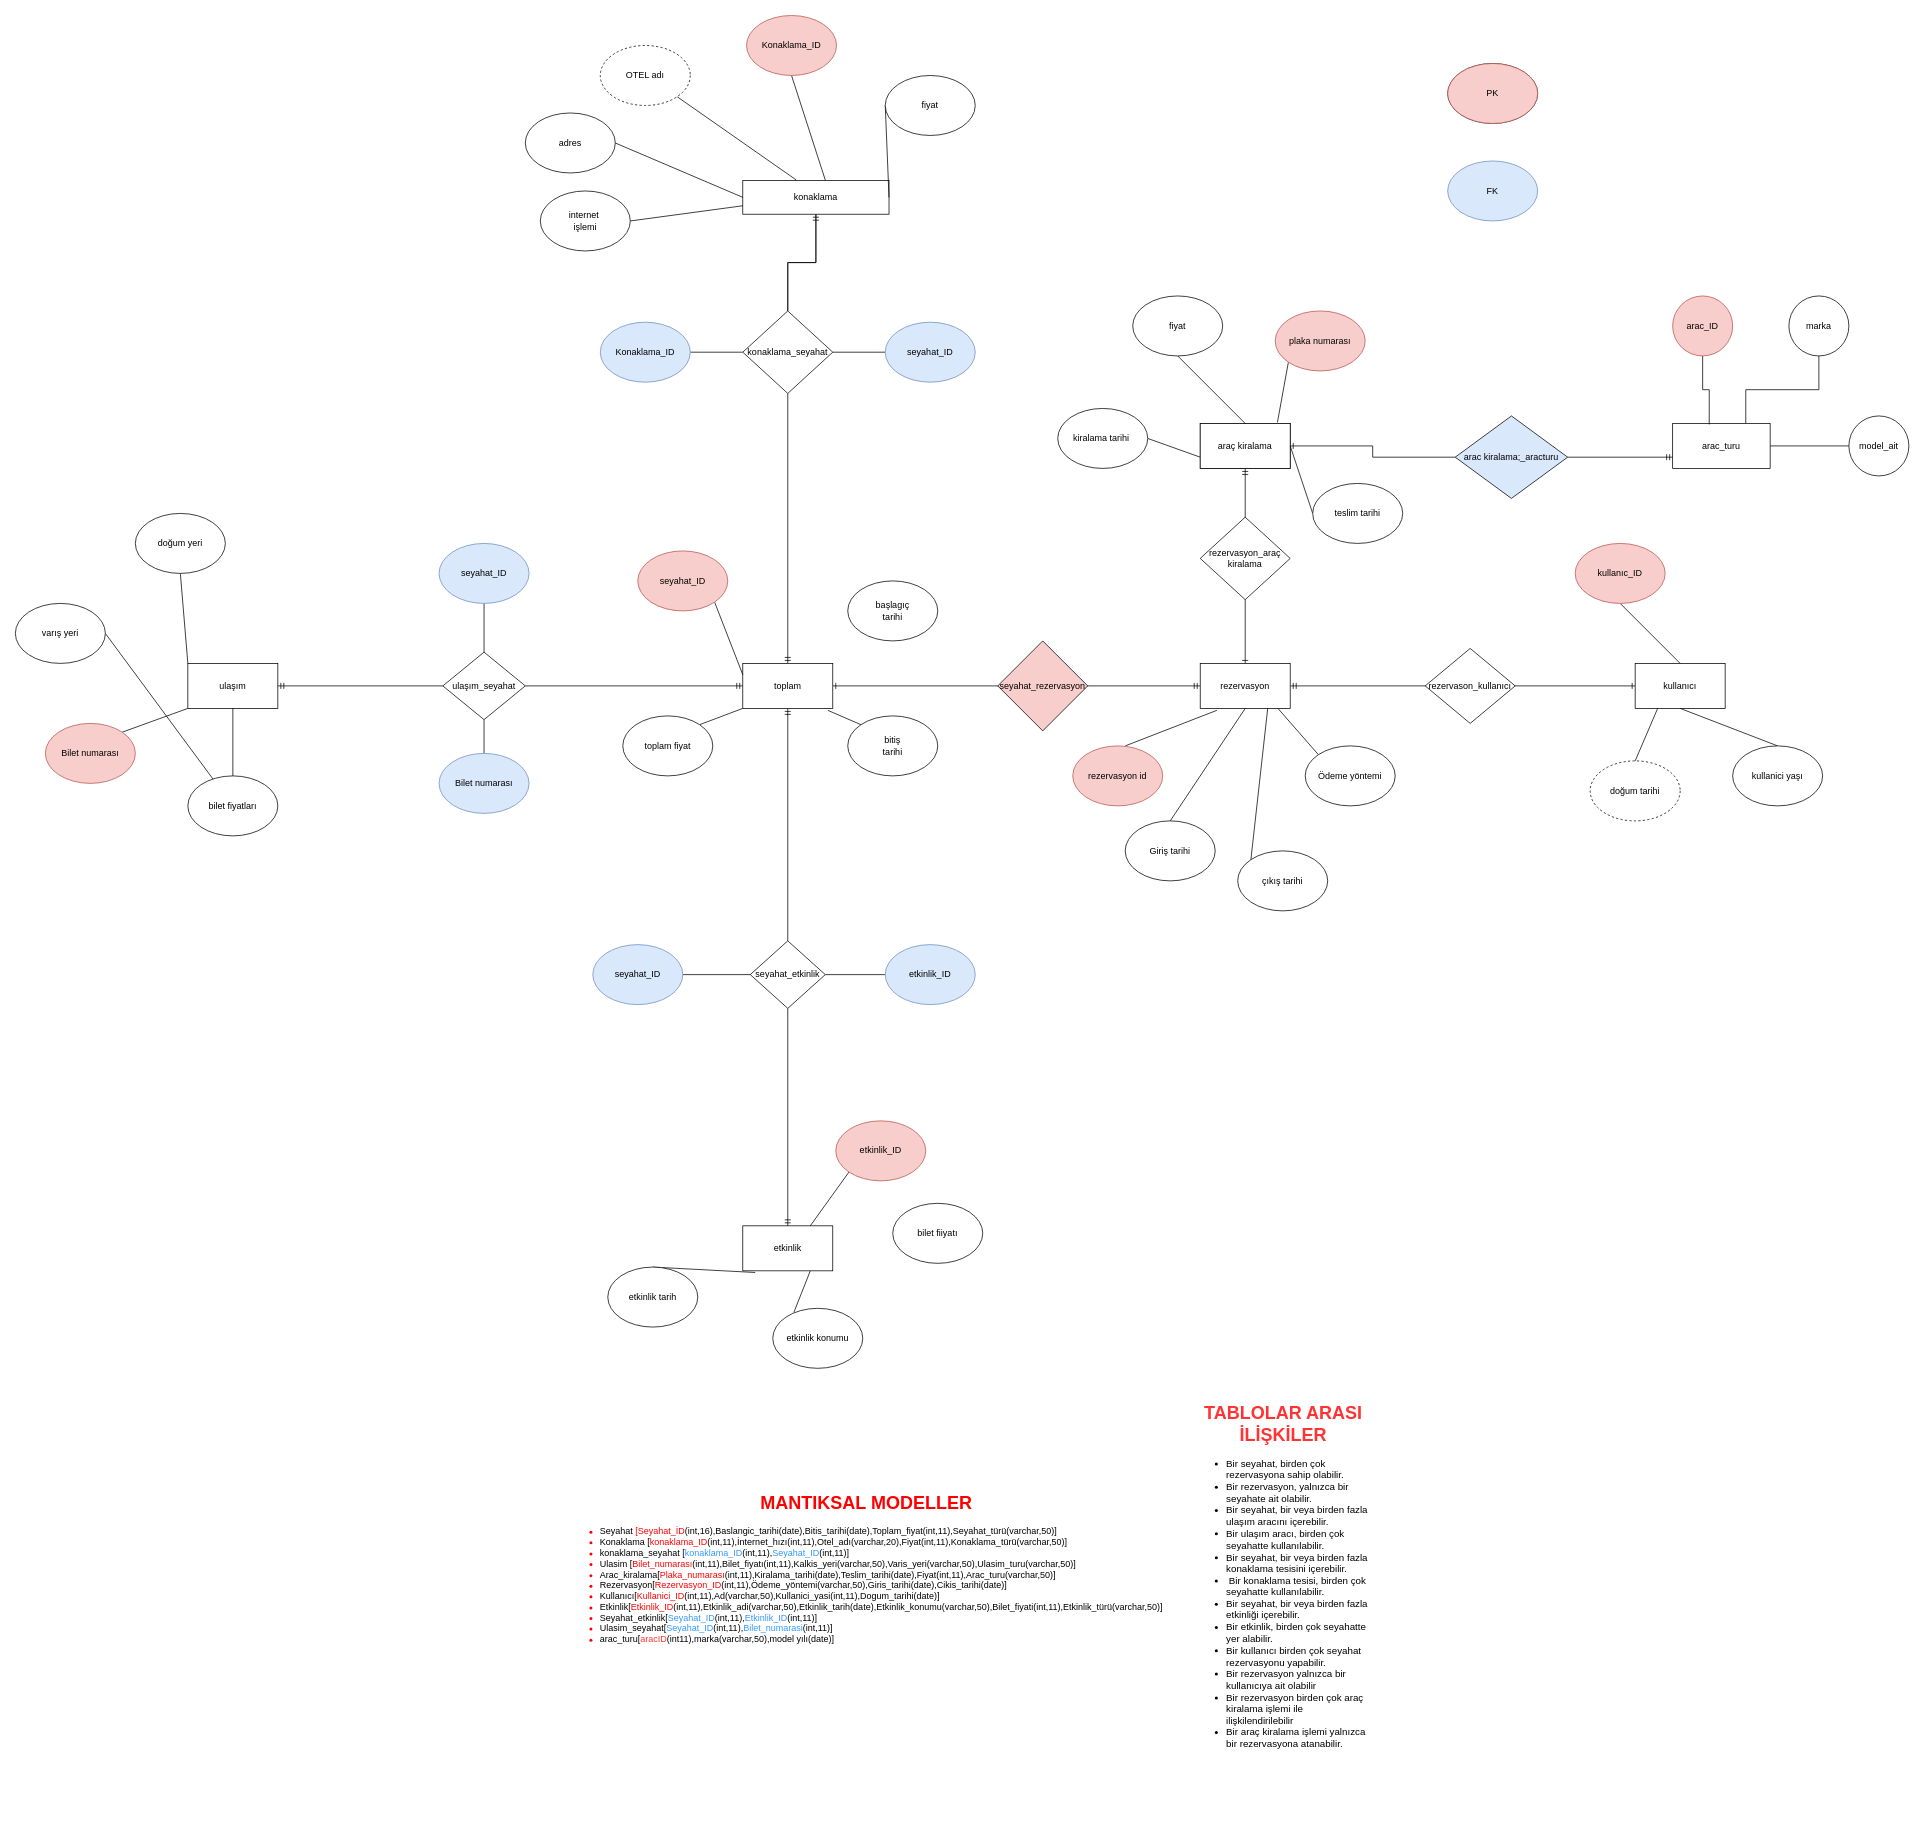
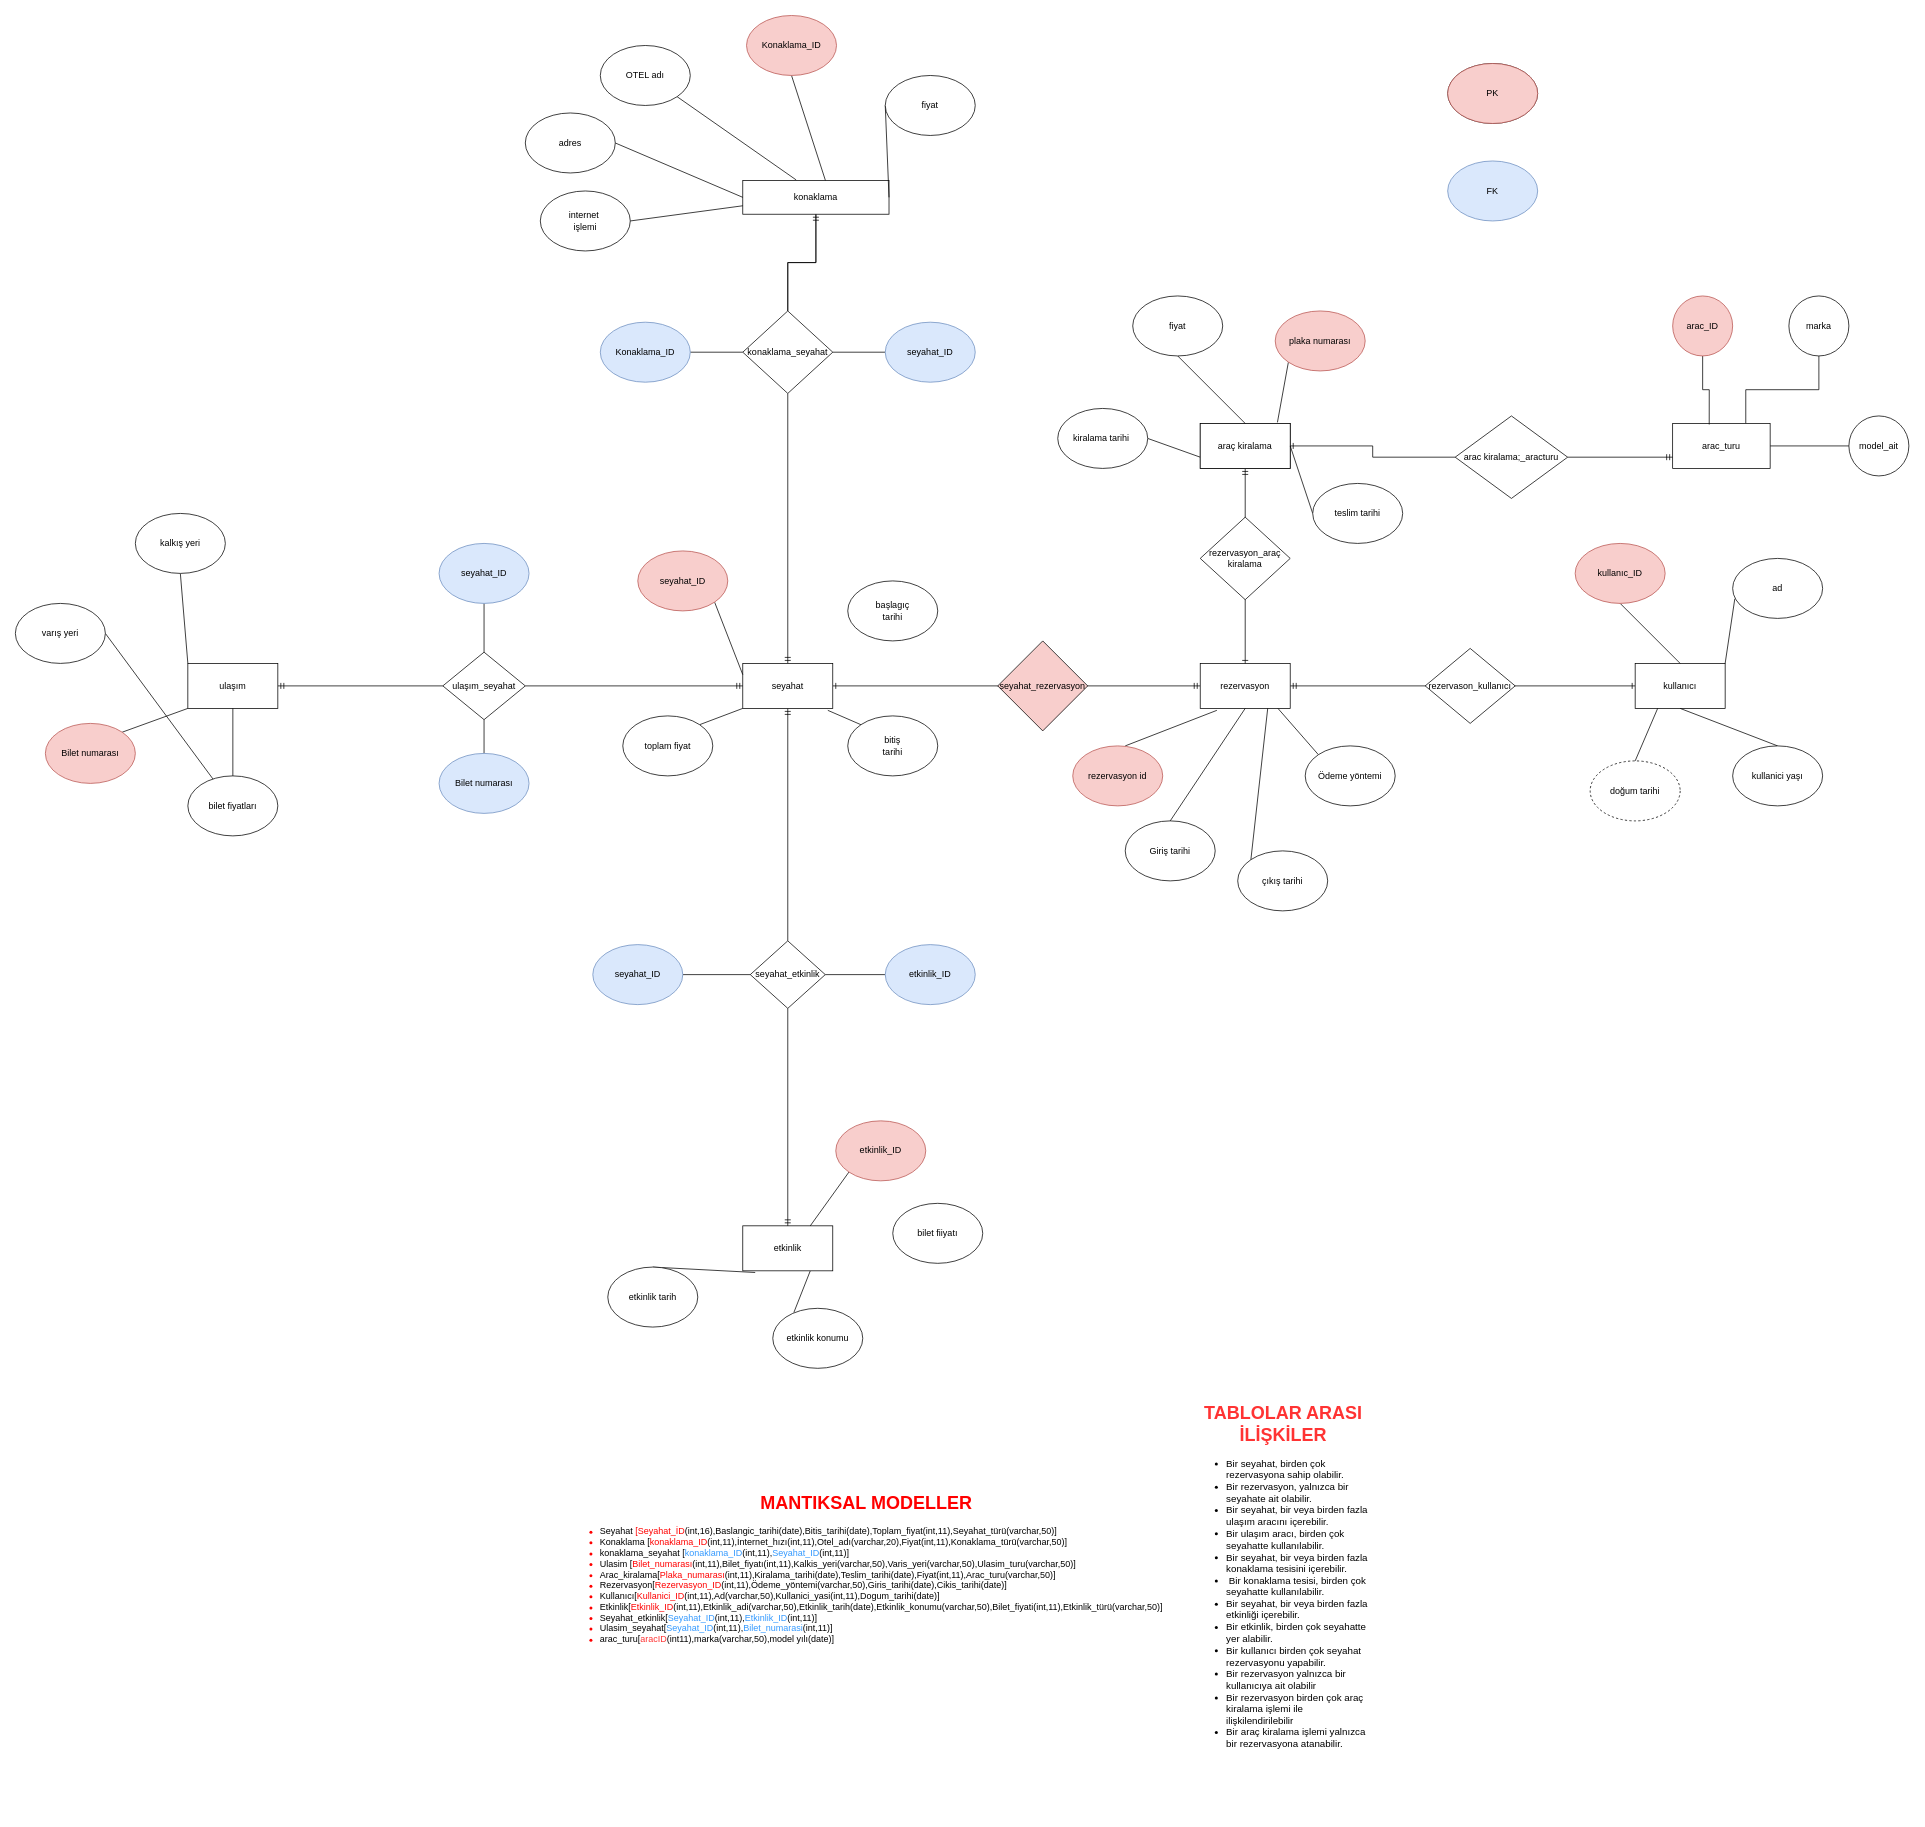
node "OTEL adı": style dashed -> solid
node "arac kiralama;_aracturu": fillcolor #dae8fc -> #ffffff
node "doğum yeri": label "doğum yeri" -> "kalkış yeri"
node "ad": added
edge "ad" -- "kullanıcı": added
node "toplam": label "toplam" -> "seyahat"
